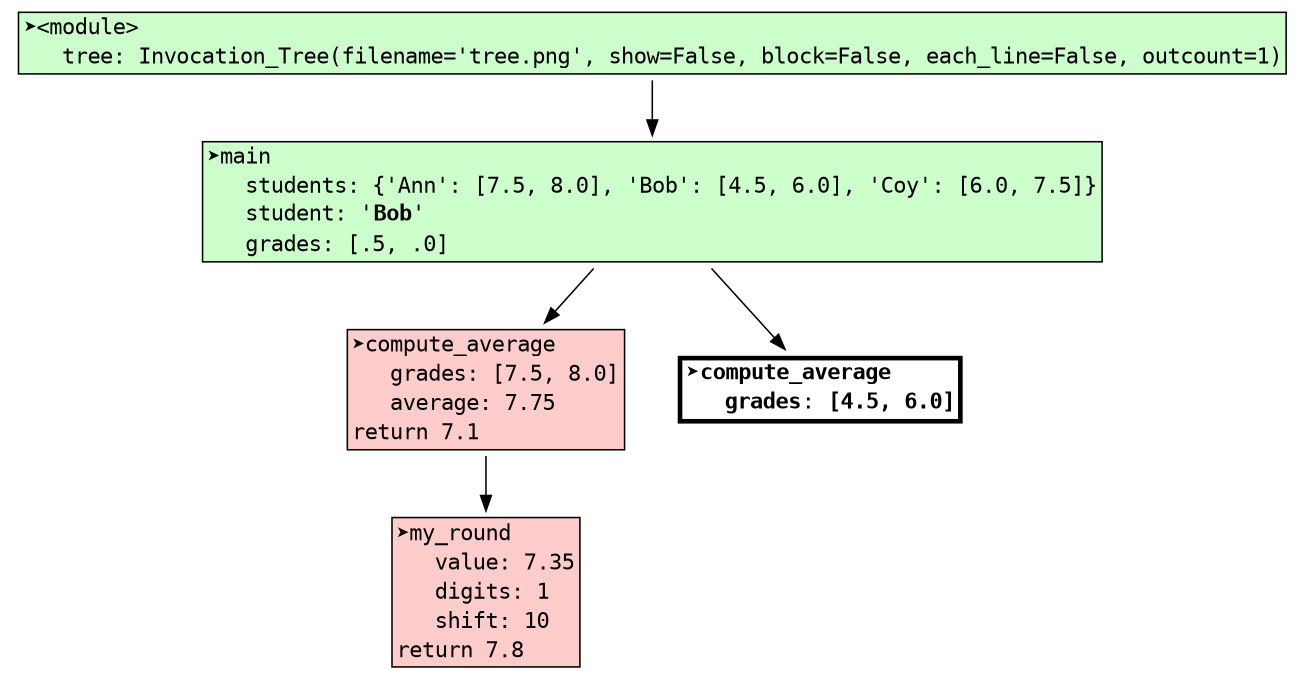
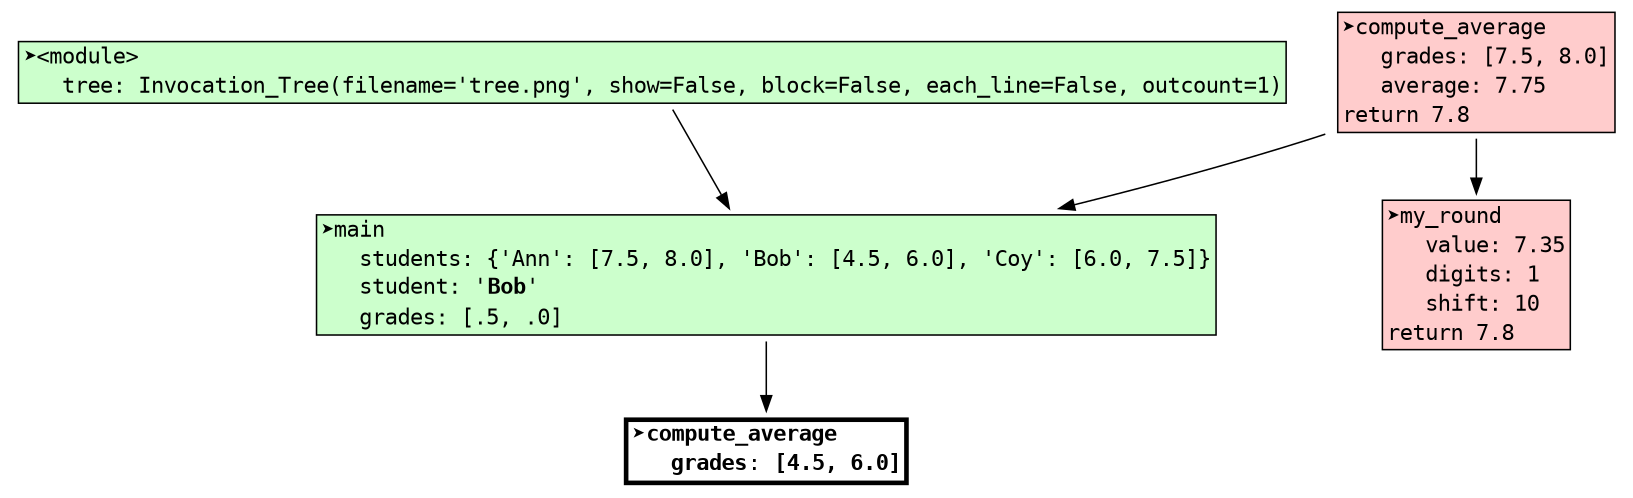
edge "➤main" -> "➤compute_average": reversed
node "➤compute_average": text "return 7.1" -> "return 7.8"
